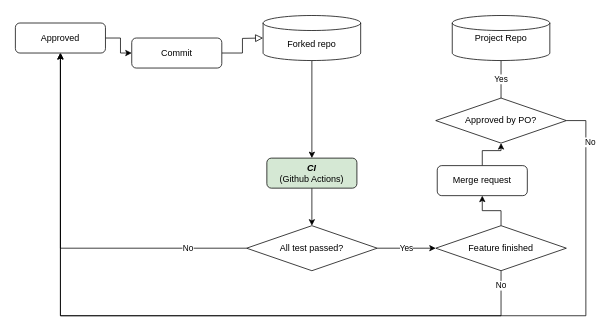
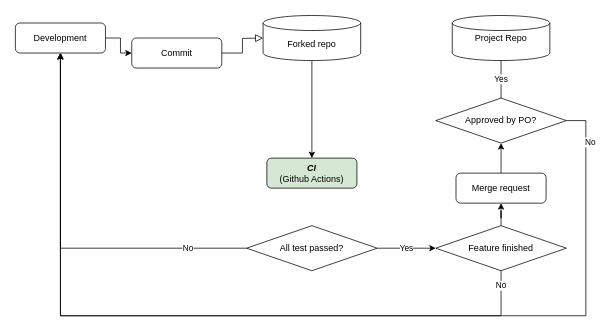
node "Approved": label "Approved" -> "Development"
node "Merge request": moved (482, 180) -> (501, 188)
edge "CI (Github Actions)" -> "All test passed?": removed
